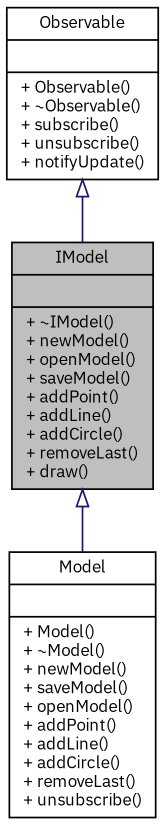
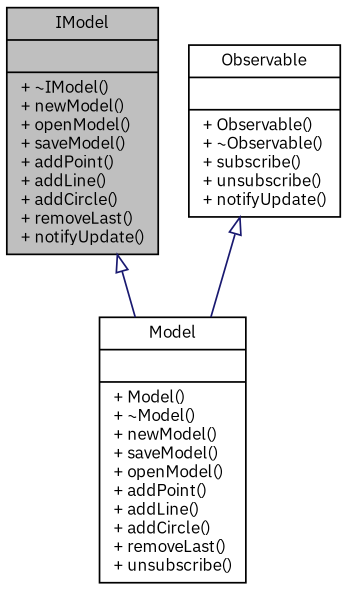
edge "IModel" -> "Observable": now "Model" -> "Observable"
node "IModel": text "+ draw()" -> "+ notifyUpdate()"
